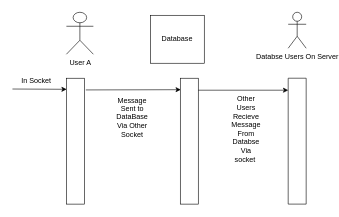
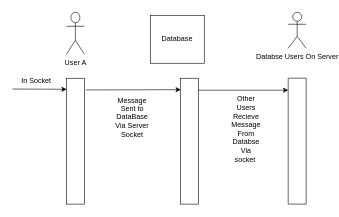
node "User A": size 27x42 -> 18x42
node "Message Sent to DataBase Via Other Socket": label "Message Sent to DataBase Via Other Socket" -> "Message Sent to DataBase Via Server Socket"
